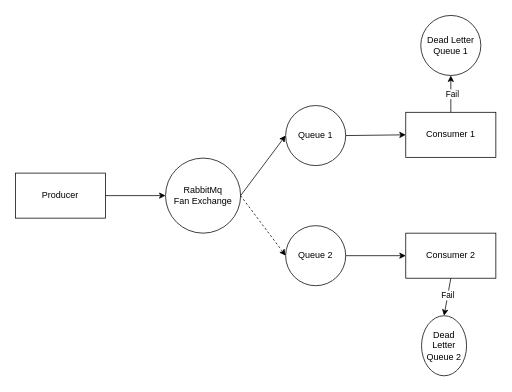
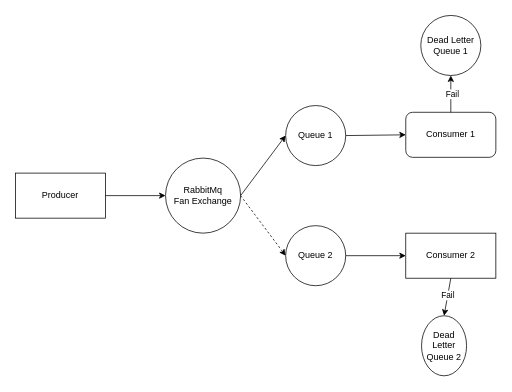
node "Consumer 1": shape rectangle -> rounded rectangle
